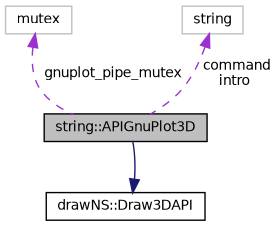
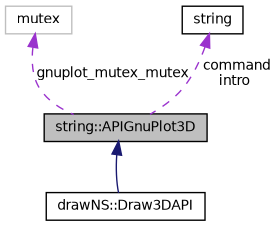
node "string": color grey75 -> black
edge "string::APIGnuPlot3D" -> "mutex": label " gnuplot_pipe_mutex" -> " gnuplot_mutex_mutex"
edge "string::APIGnuPlot3D" -> "drawNS::Draw3DAPI": reversed
